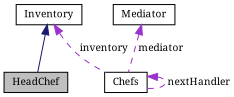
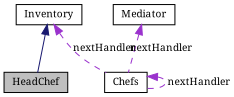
edge "Chefs" -> "Inventory": label " inventory" -> " nextHandler"
edge "Chefs" -> "Mediator": label " mediator" -> " nextHandler"
